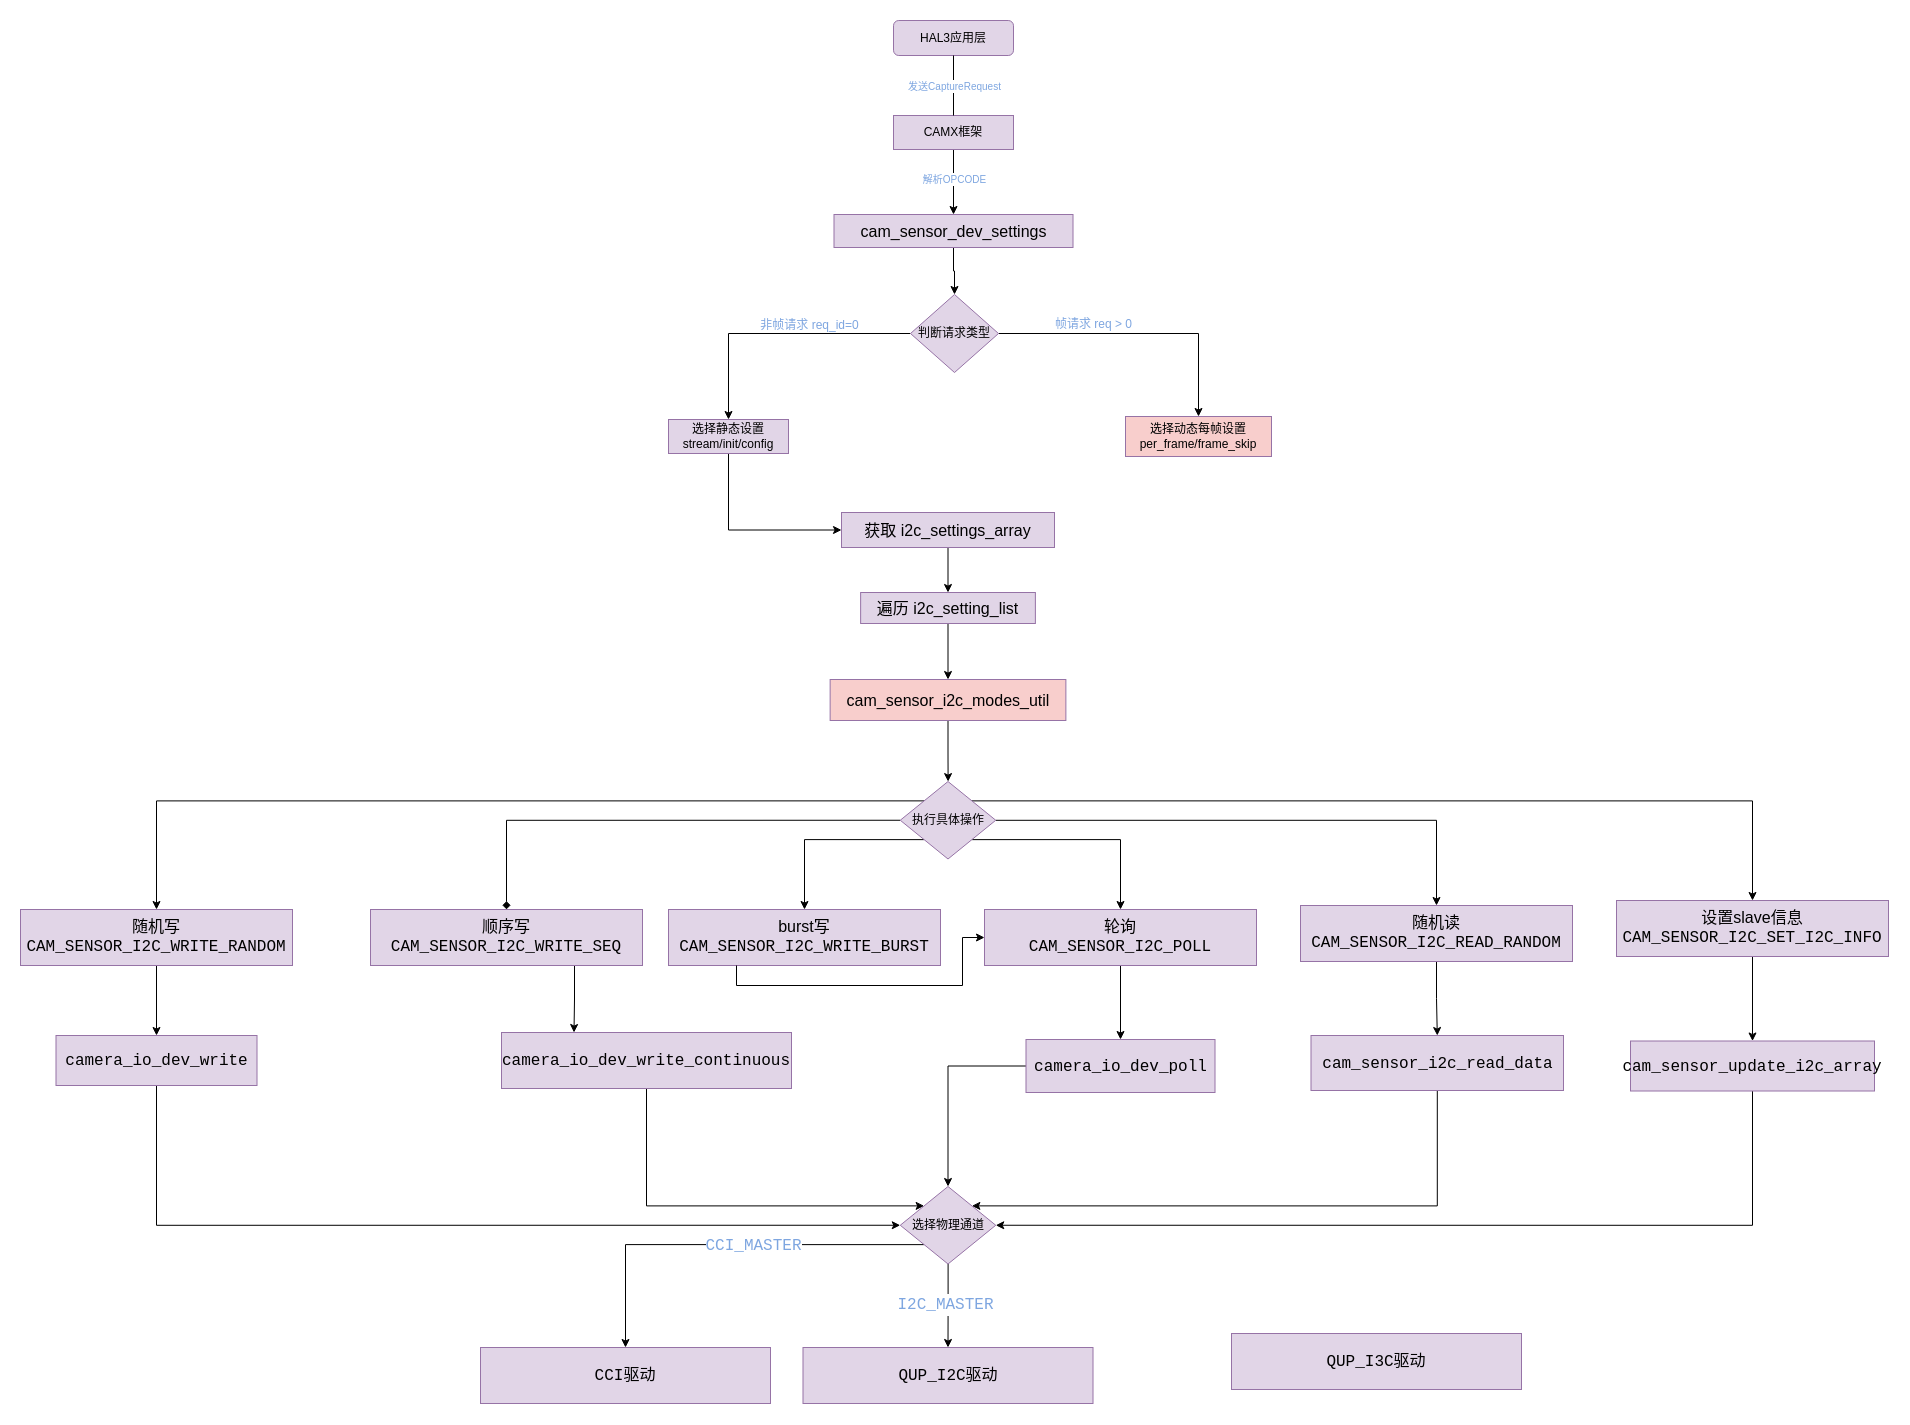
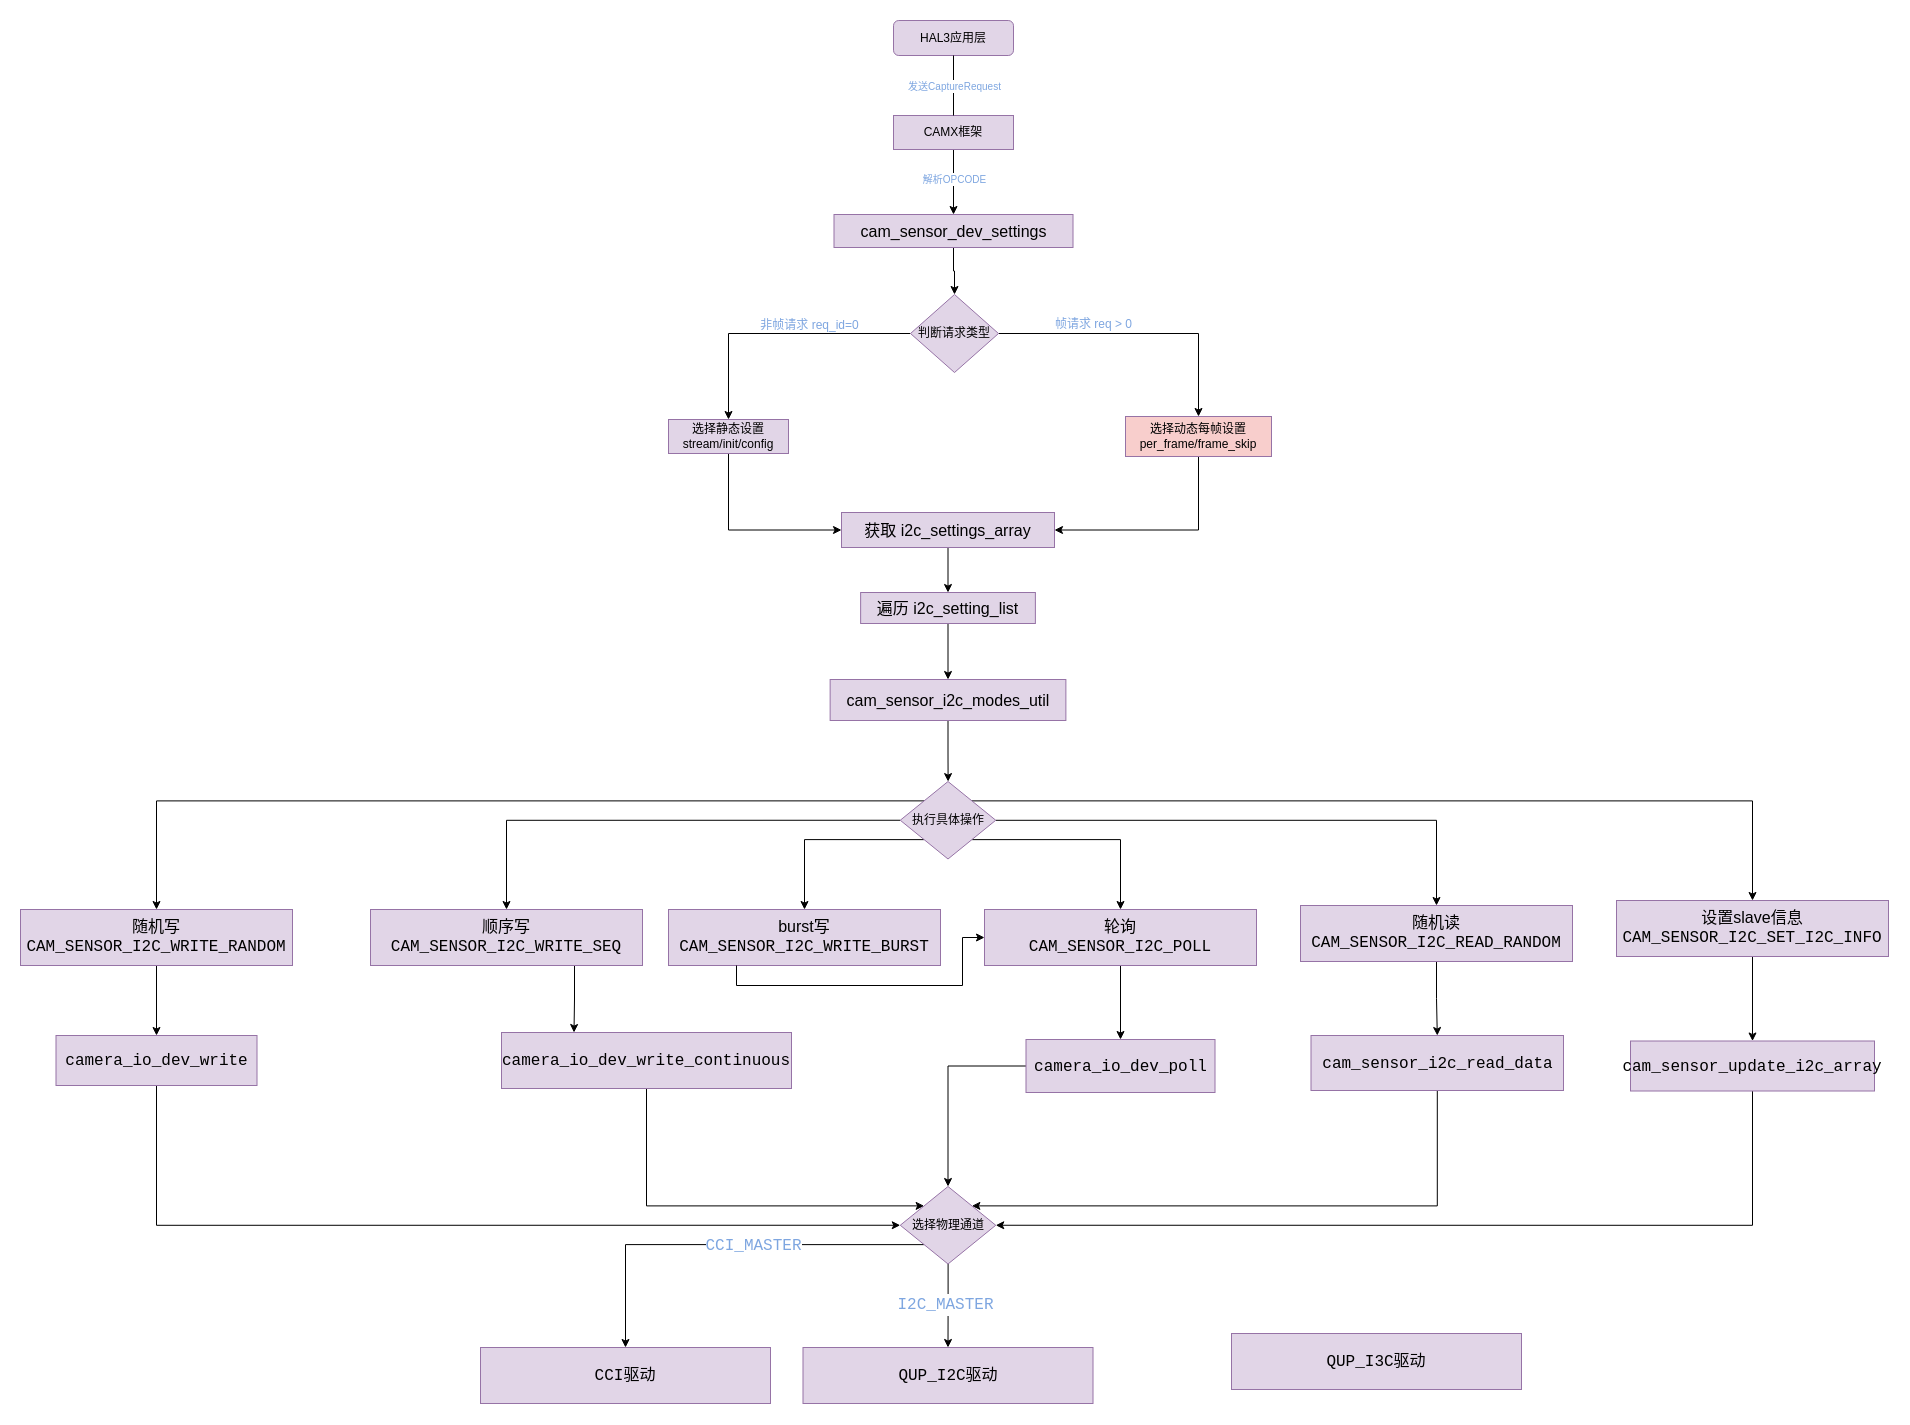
edge "选择动态每帧设置 per_frame/frame_skip" -> "获取 i2c_settings_array": added
node "cam_sensor_i2c_modes_util": fillcolor #f8cecc -> #e1d5e7
edge "执行具体操作" -> "顺序写 CAM_SENSOR_I2C_WRITE_SEQ": arrowhead diamond -> classic
